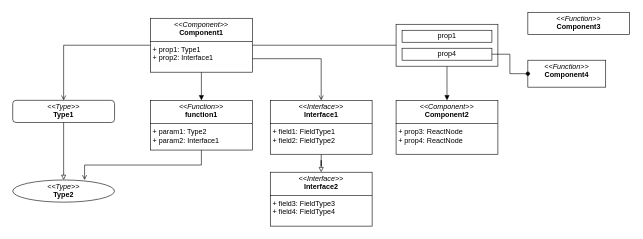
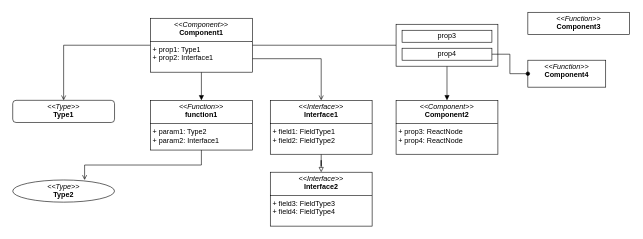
node "prop1": label "prop1" -> "prop3"
edge "<<Type>> Type1" -> "<<Type>> Type2": removed
